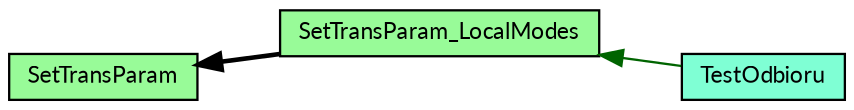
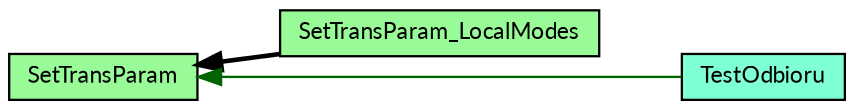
edge "TestOdbioru" -> "SetTransParam_LocalModes": now "TestOdbioru" -> "SetTransParam"
